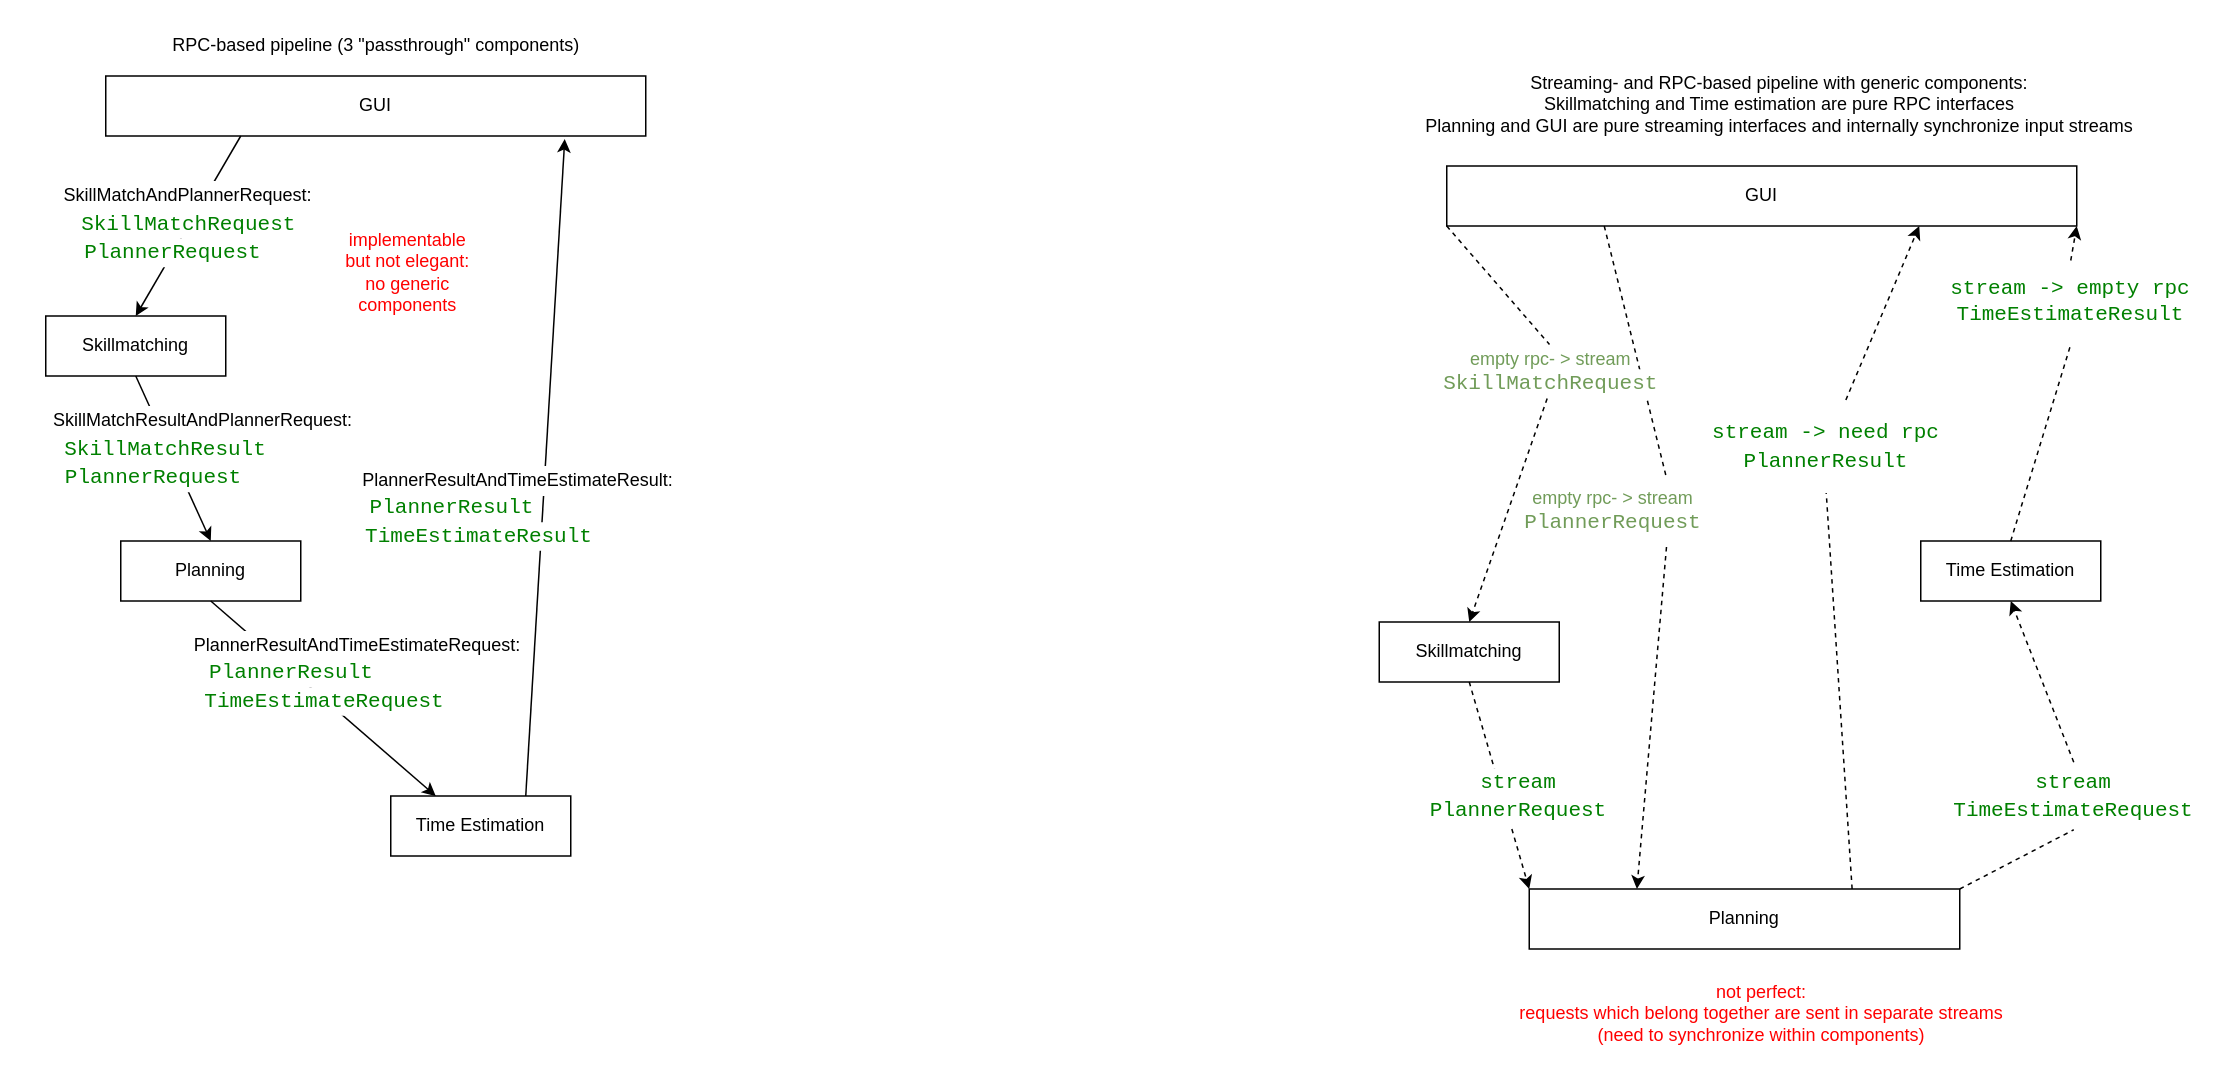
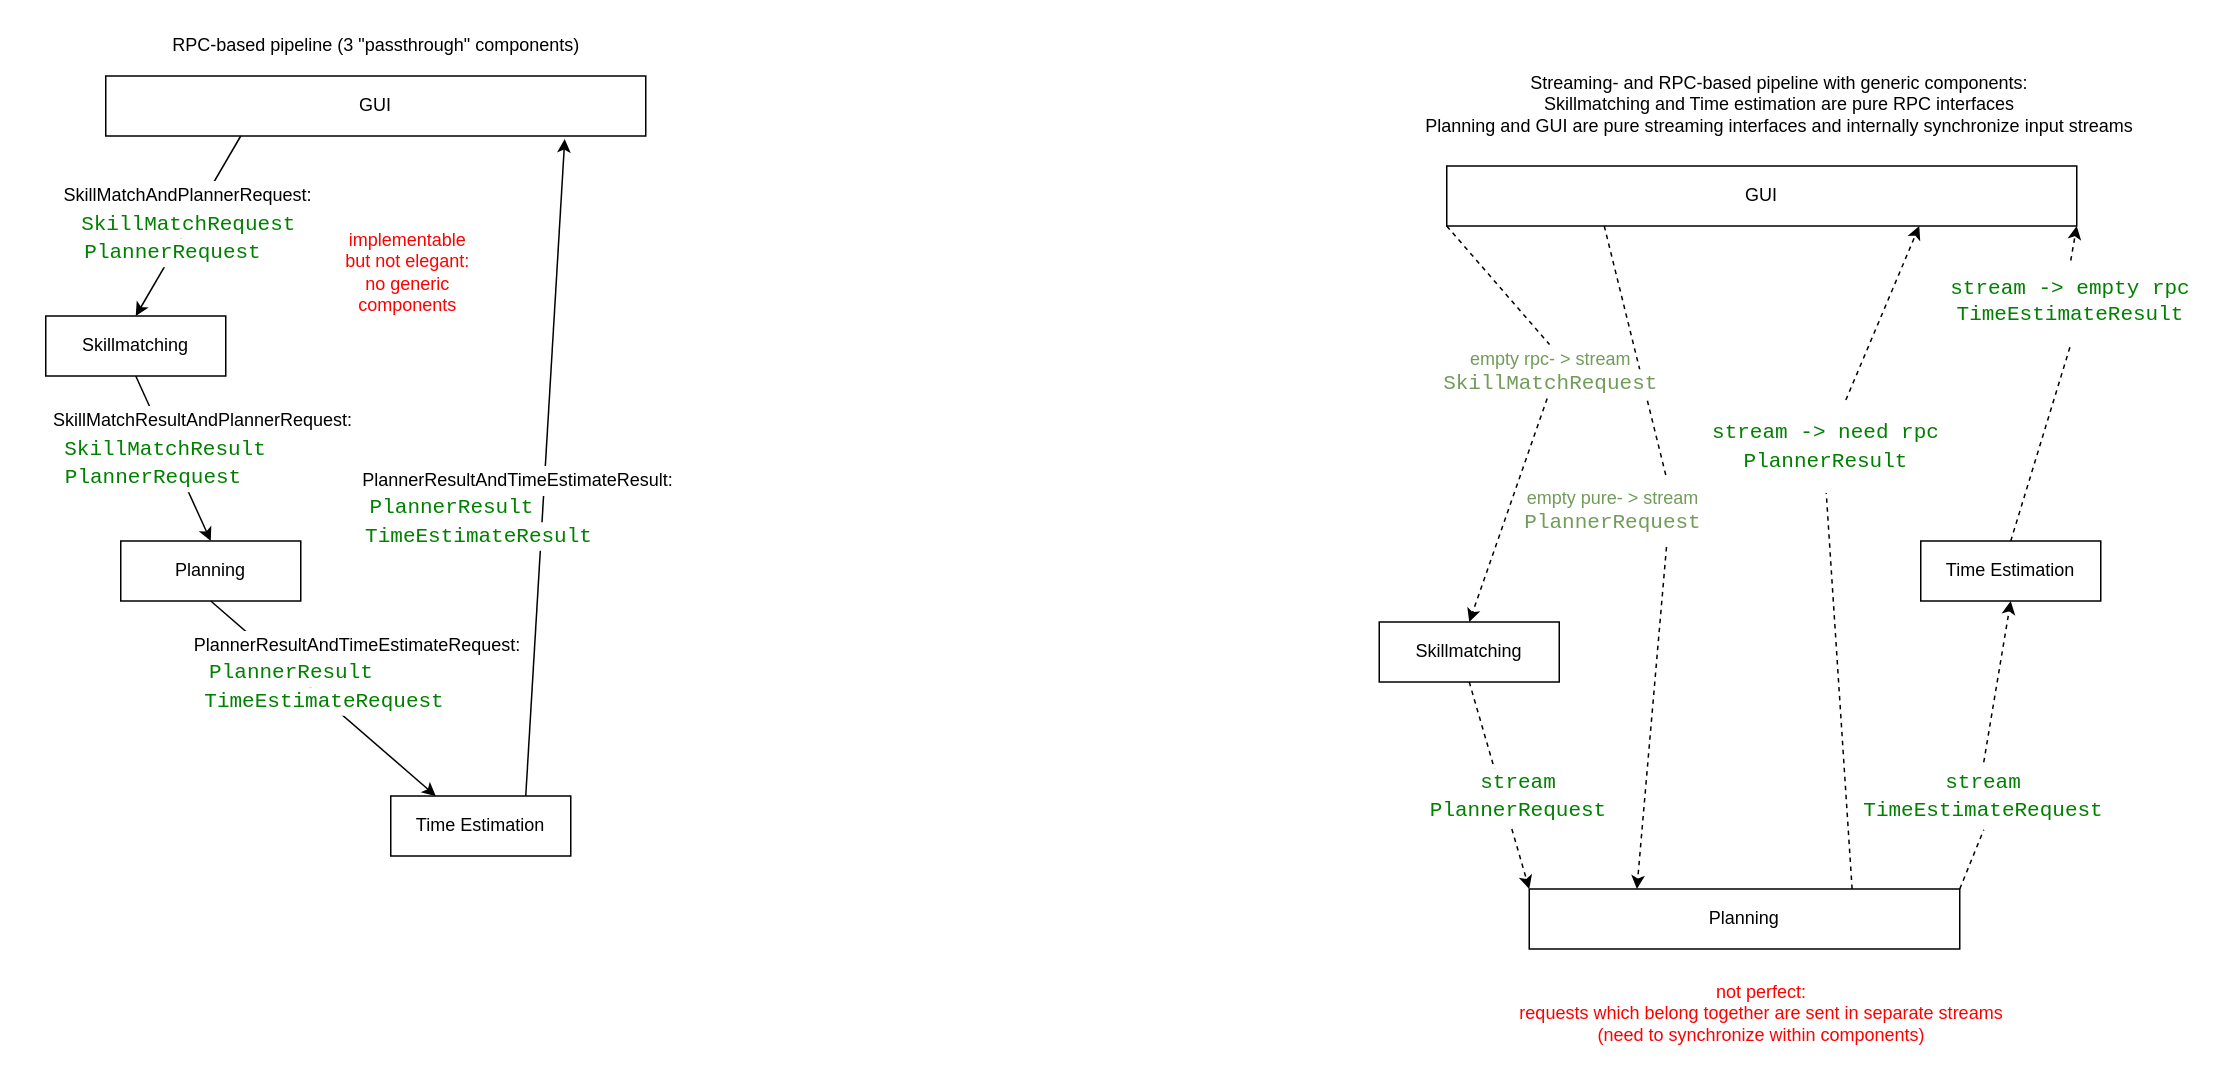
node "empty rpc- > stream PlannerRequest": label "empty rpc- > stream PlannerRequest" -> "empty pure- > stream PlannerRequest"
node "stream TimeEstimateRequest": moved (2074, 796) -> (1984, 796)
